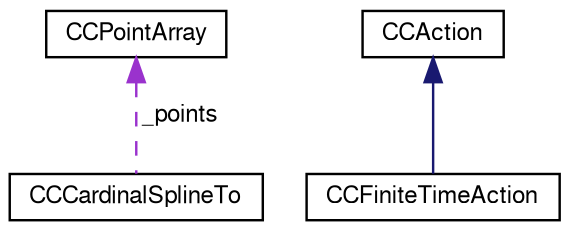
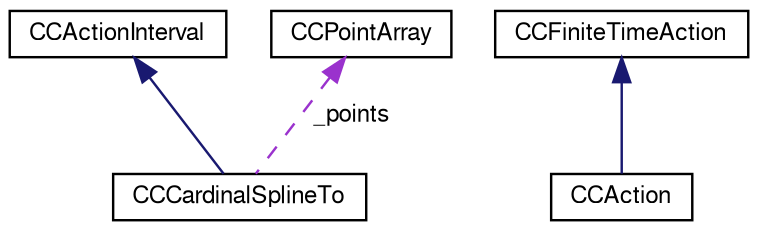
node "CCActionInterval": added
edge "CCFiniteTimeAction" -> "CCAction": reversed
